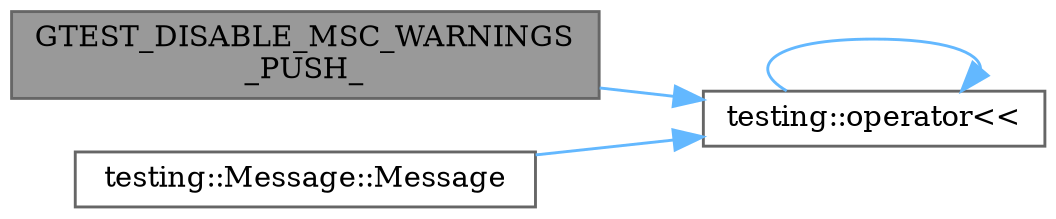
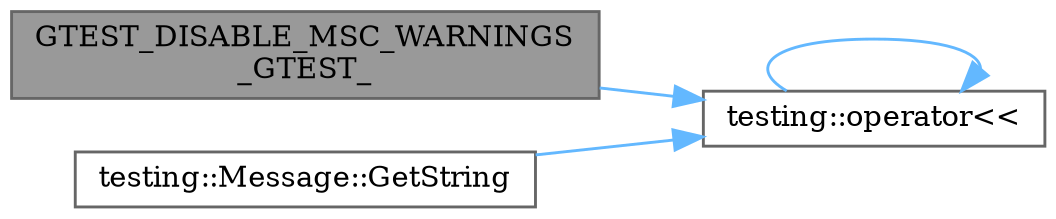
node "GTEST_DISABLE_MSC_WARNINGS _PUSH_": label "GTEST_DISABLE_MSC_WARNINGS _PUSH_" -> "GTEST_DISABLE_MSC_WARNINGS _GTEST_"
node "testing::Message::Message": label "testing::Message::Message" -> "testing::Message::GetString"
